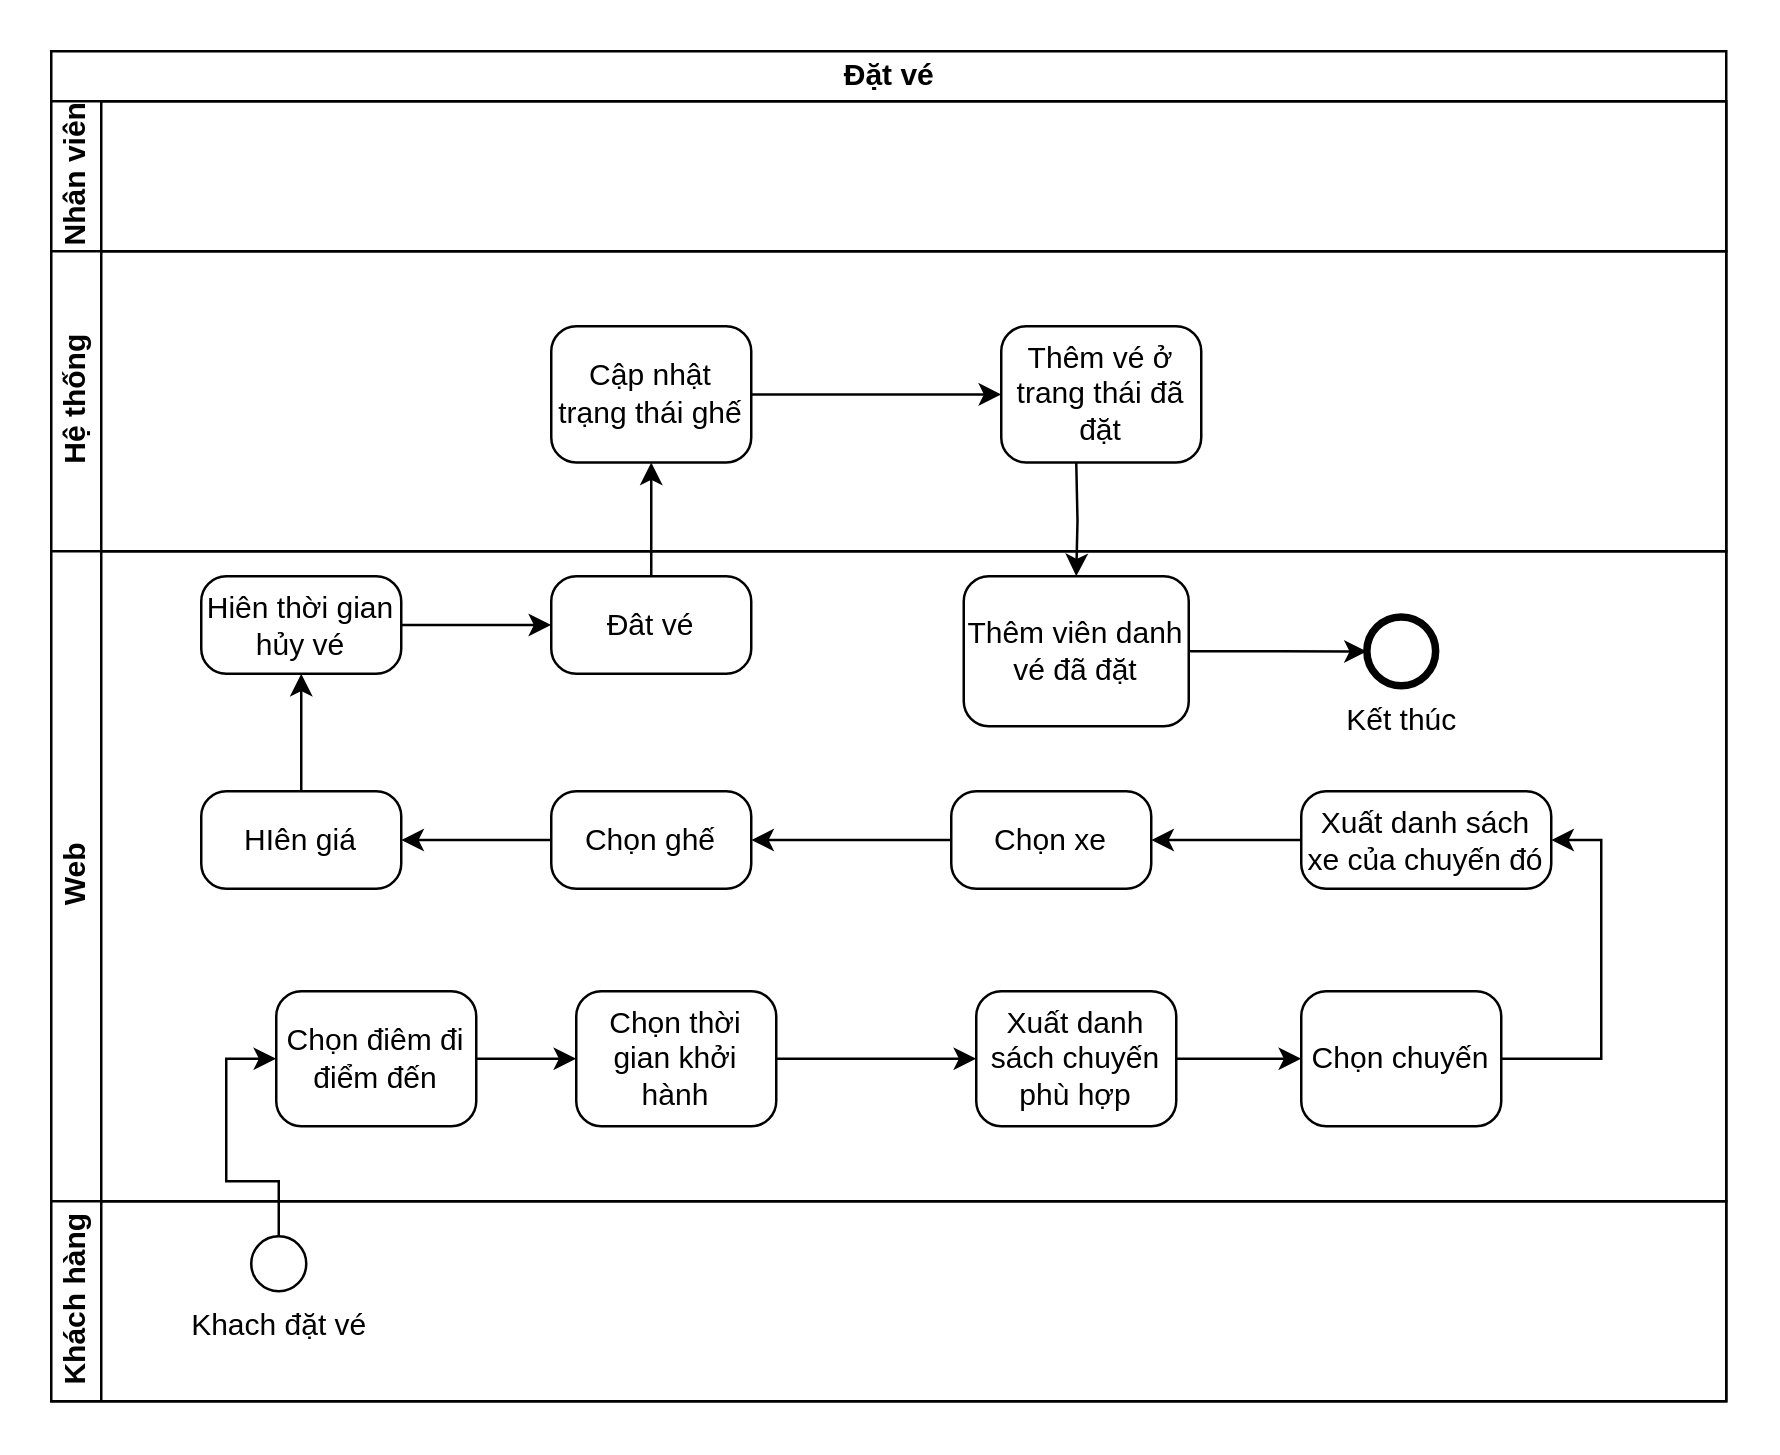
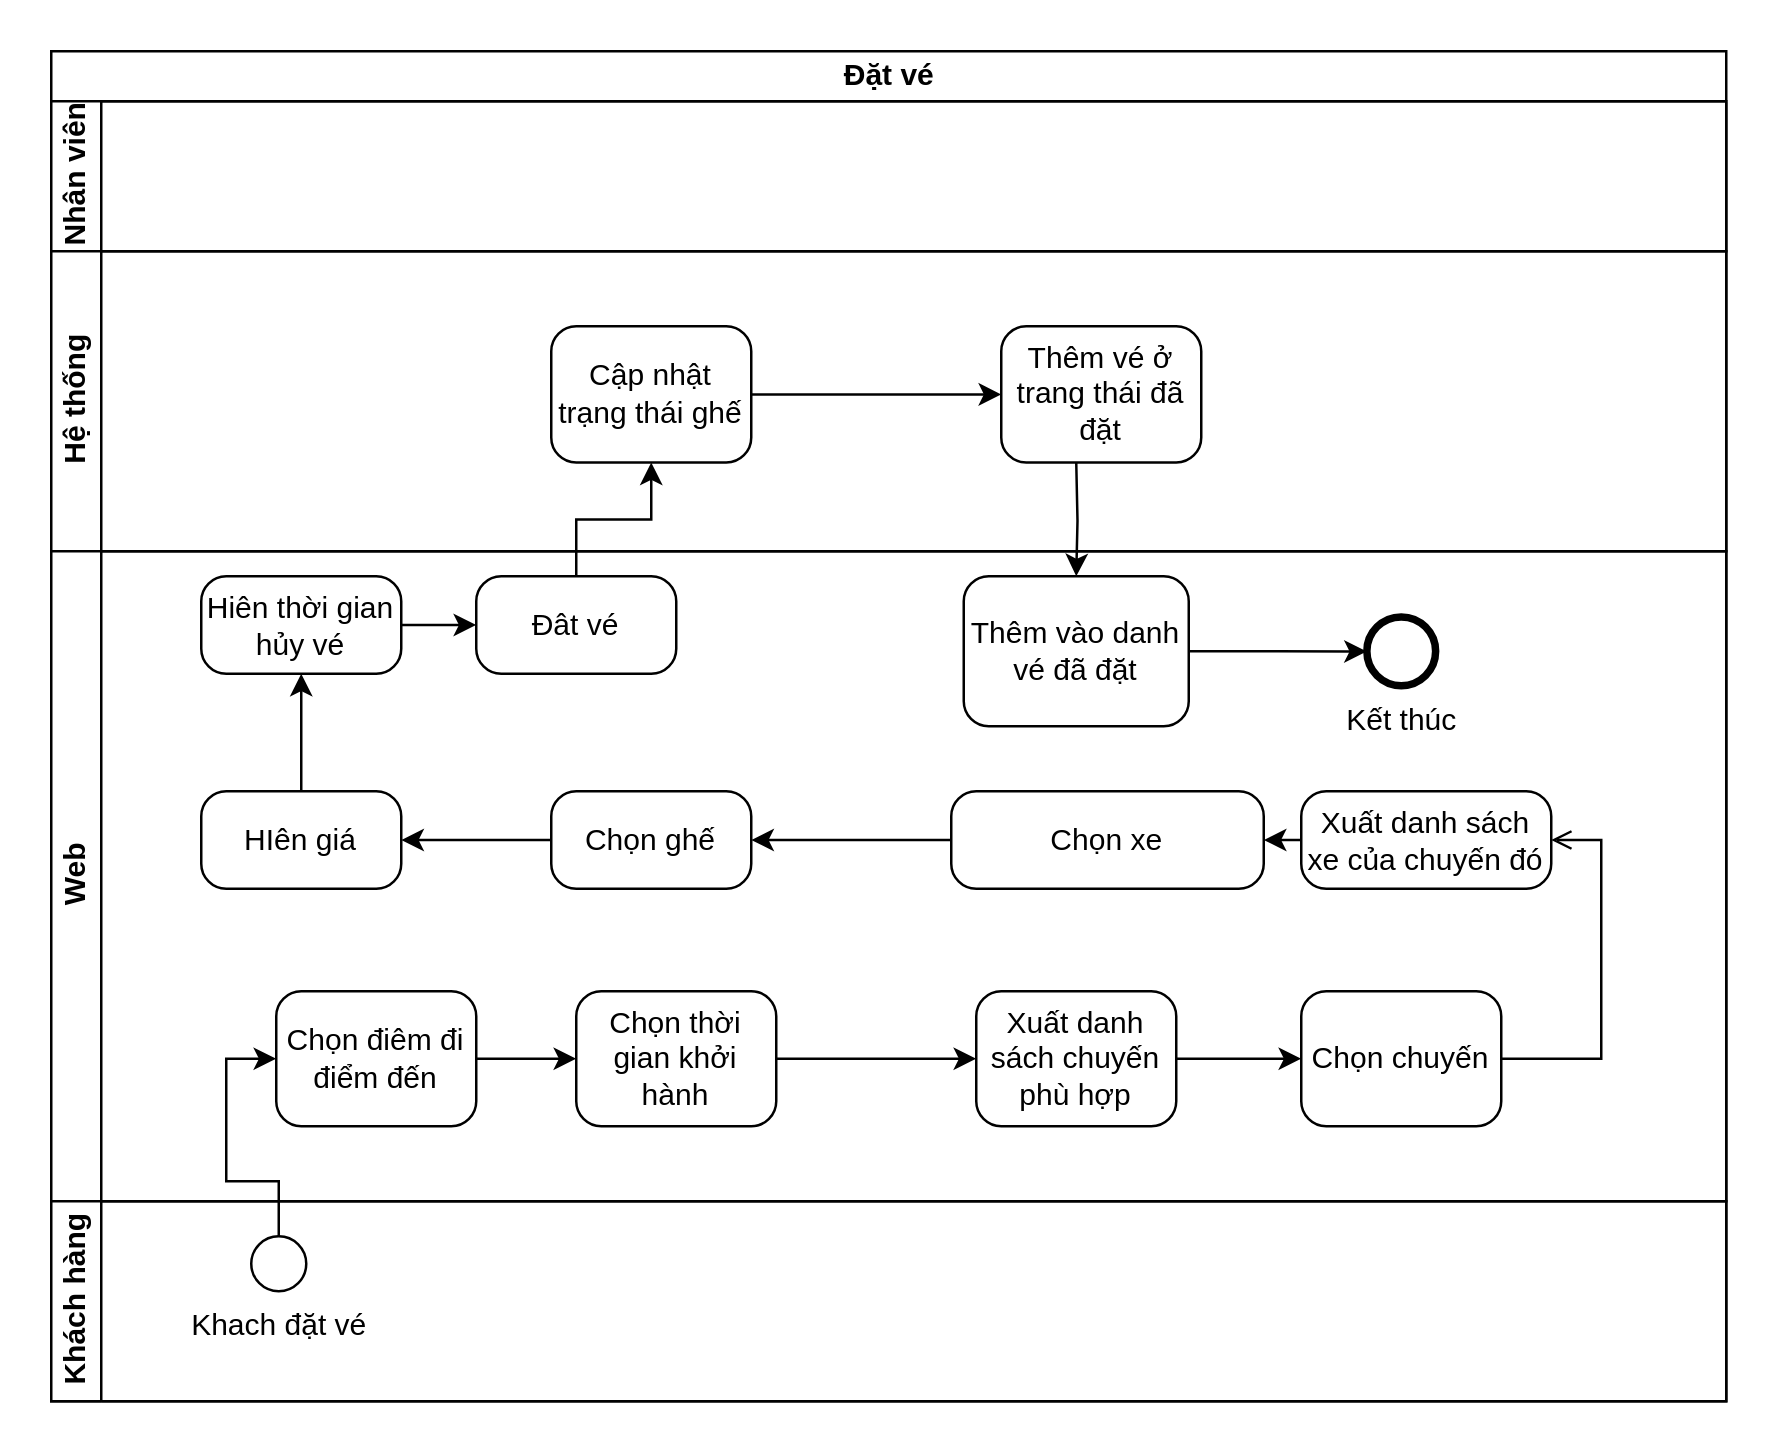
node "Đât vé": moved (651, 625) -> (576, 625)
node "Thêm viên danh vé đã đặt": label "Thêm viên danh vé đã đặt" -> "Thêm vào danh vé đã đặt"
node "Chọn xe": size 200x98 -> 313x98
edge "Chọn chuyến" -> "Xuất danh sách xe của chuyến đó": arrowhead classic -> open
